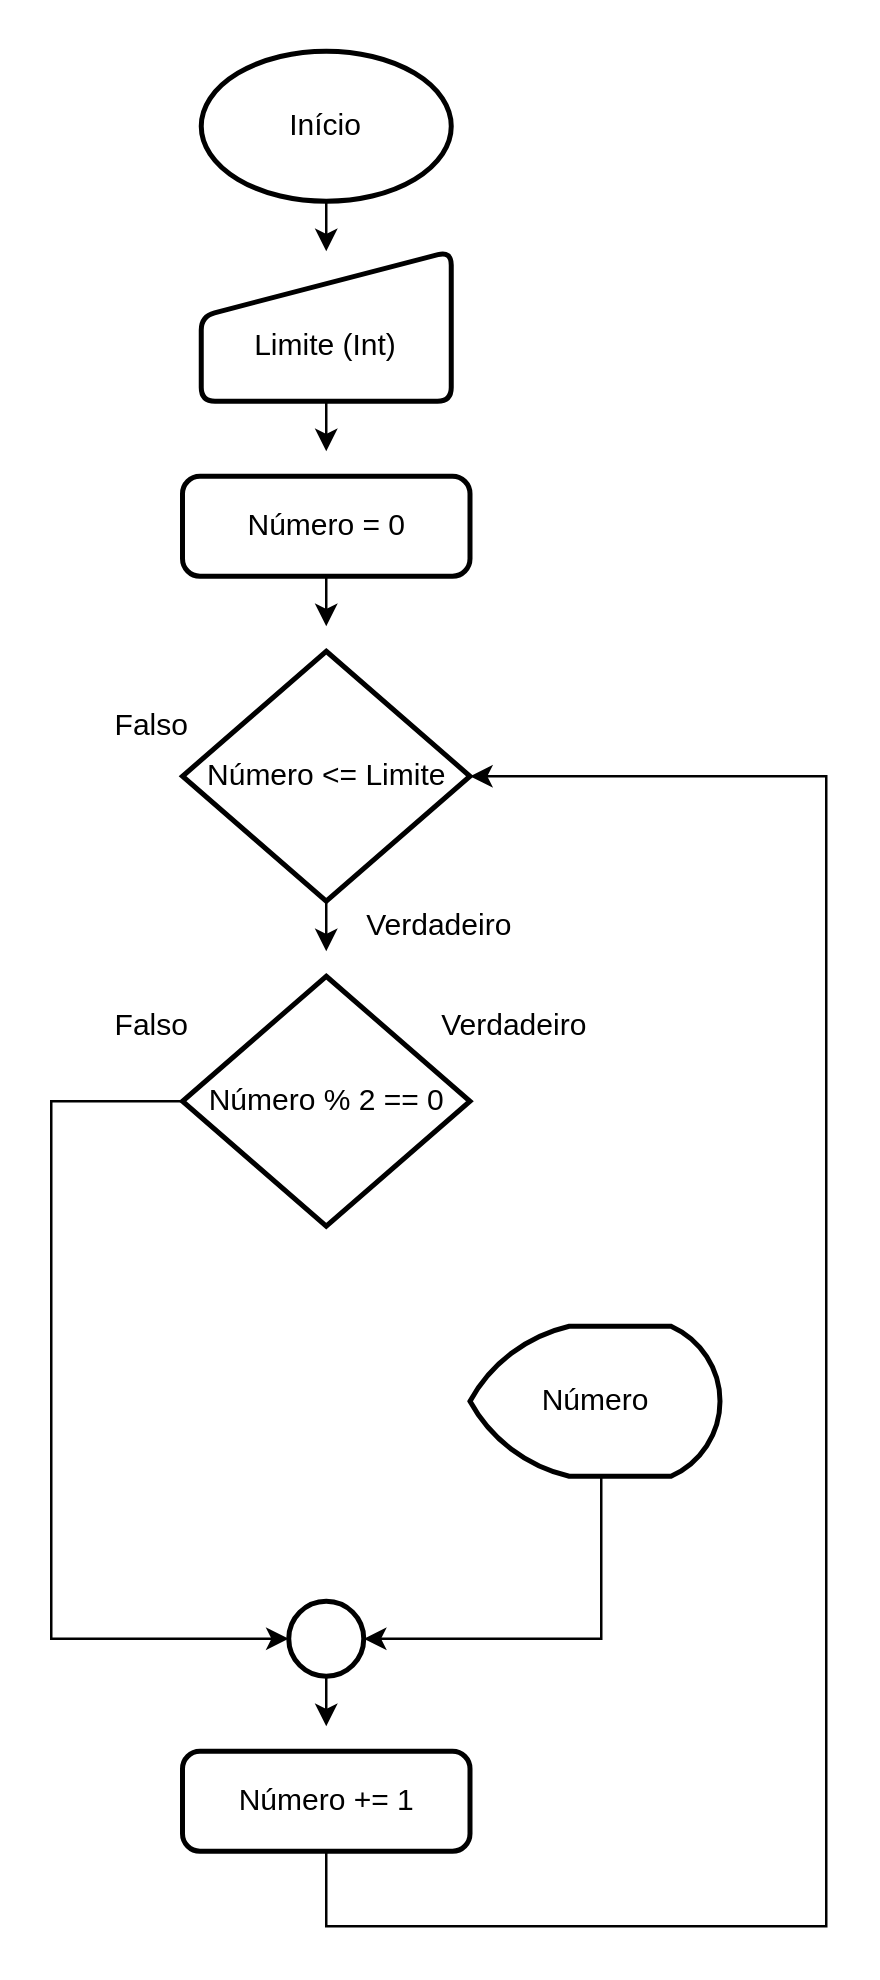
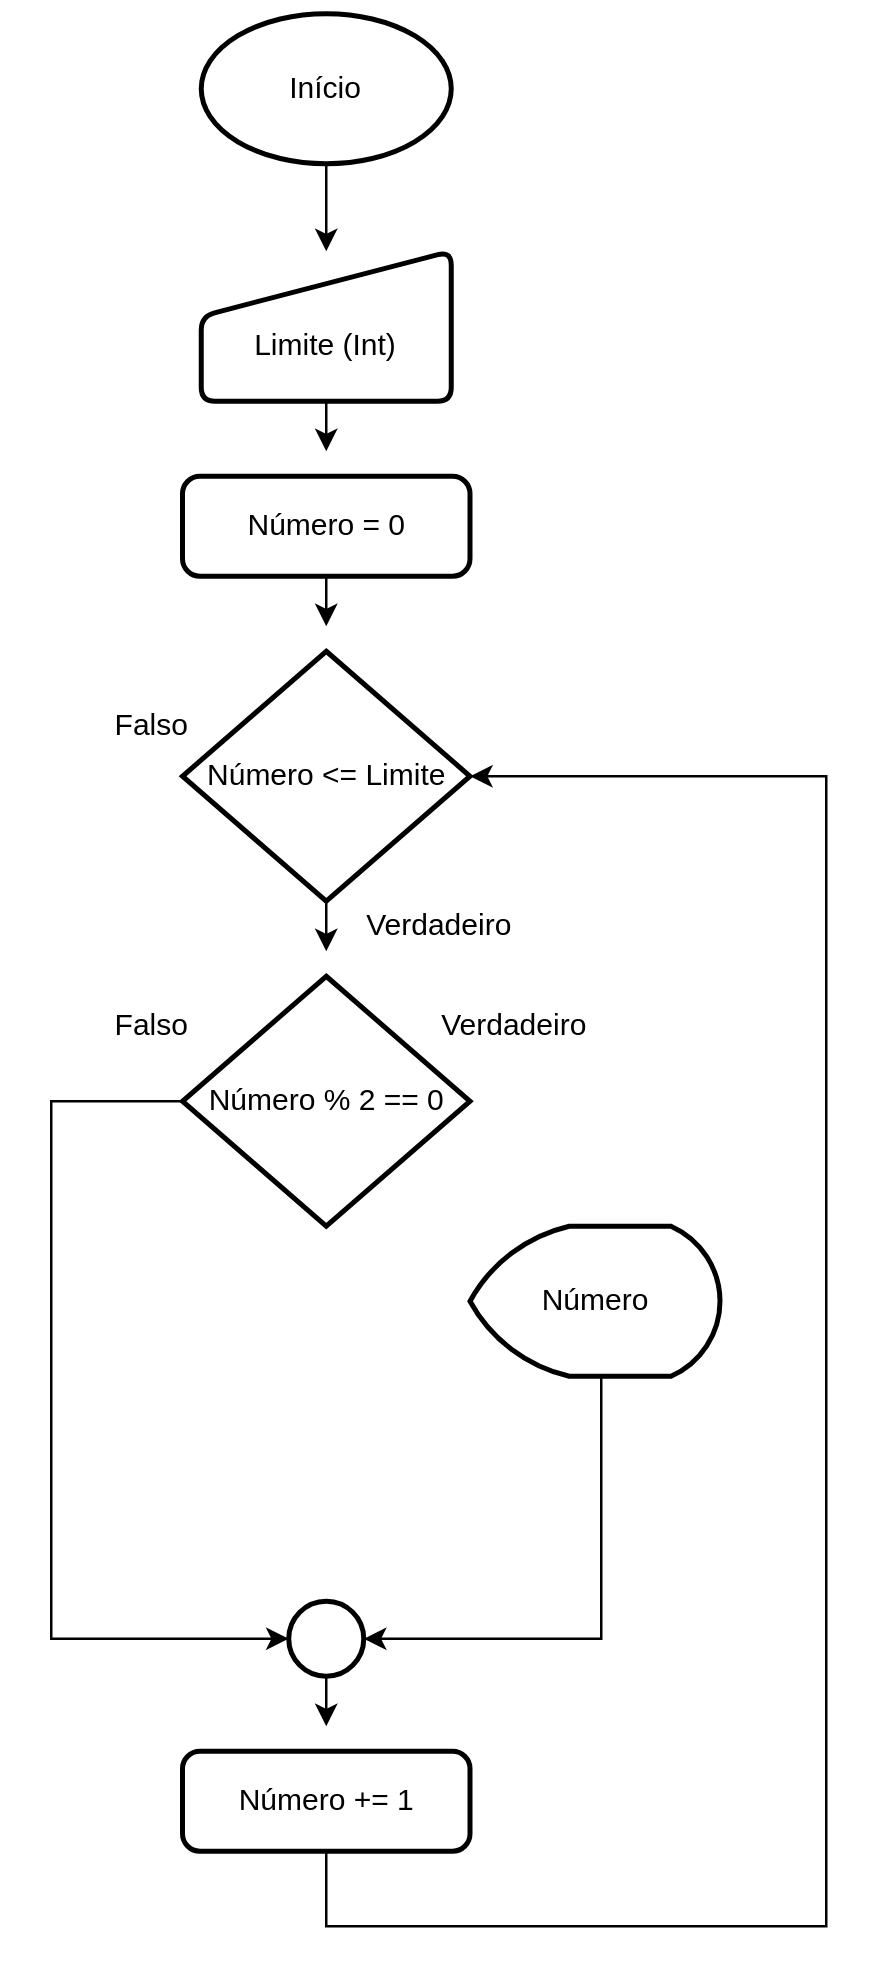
node "Início": moved (326, 126) -> (326, 89)
node "Número": moved (595, 1401) -> (595, 1301)
